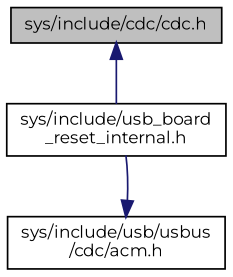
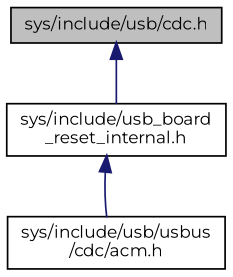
node "sys/include/cdc/cdc.h": label "sys/include/cdc/cdc.h" -> "sys/include/usb/cdc.h"
edge "sys/include/usb_board _reset_internal.h" -> "sys/include/usb/usbus /cdc/acm.h": reversed
